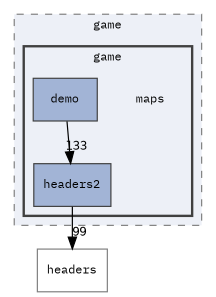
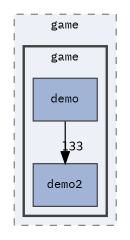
node "maps": removed
node "headers2": label "headers2" -> "demo2"
node "headers": removed
